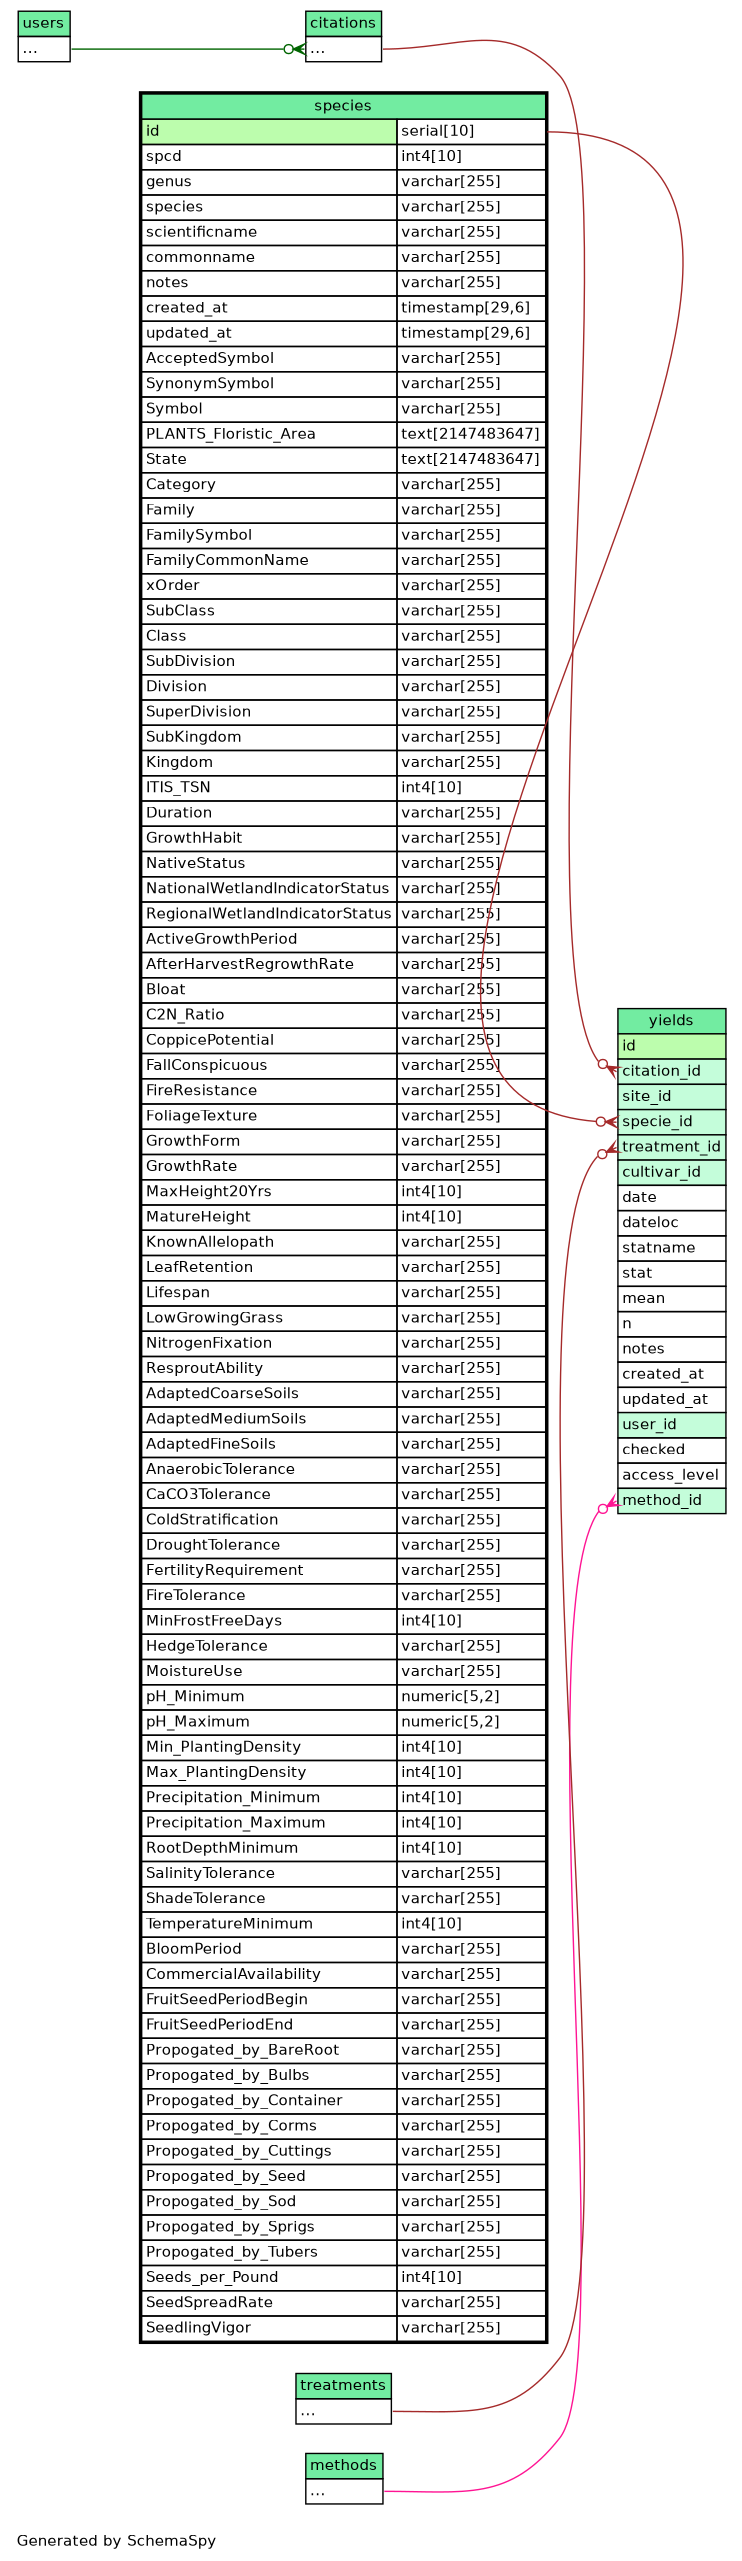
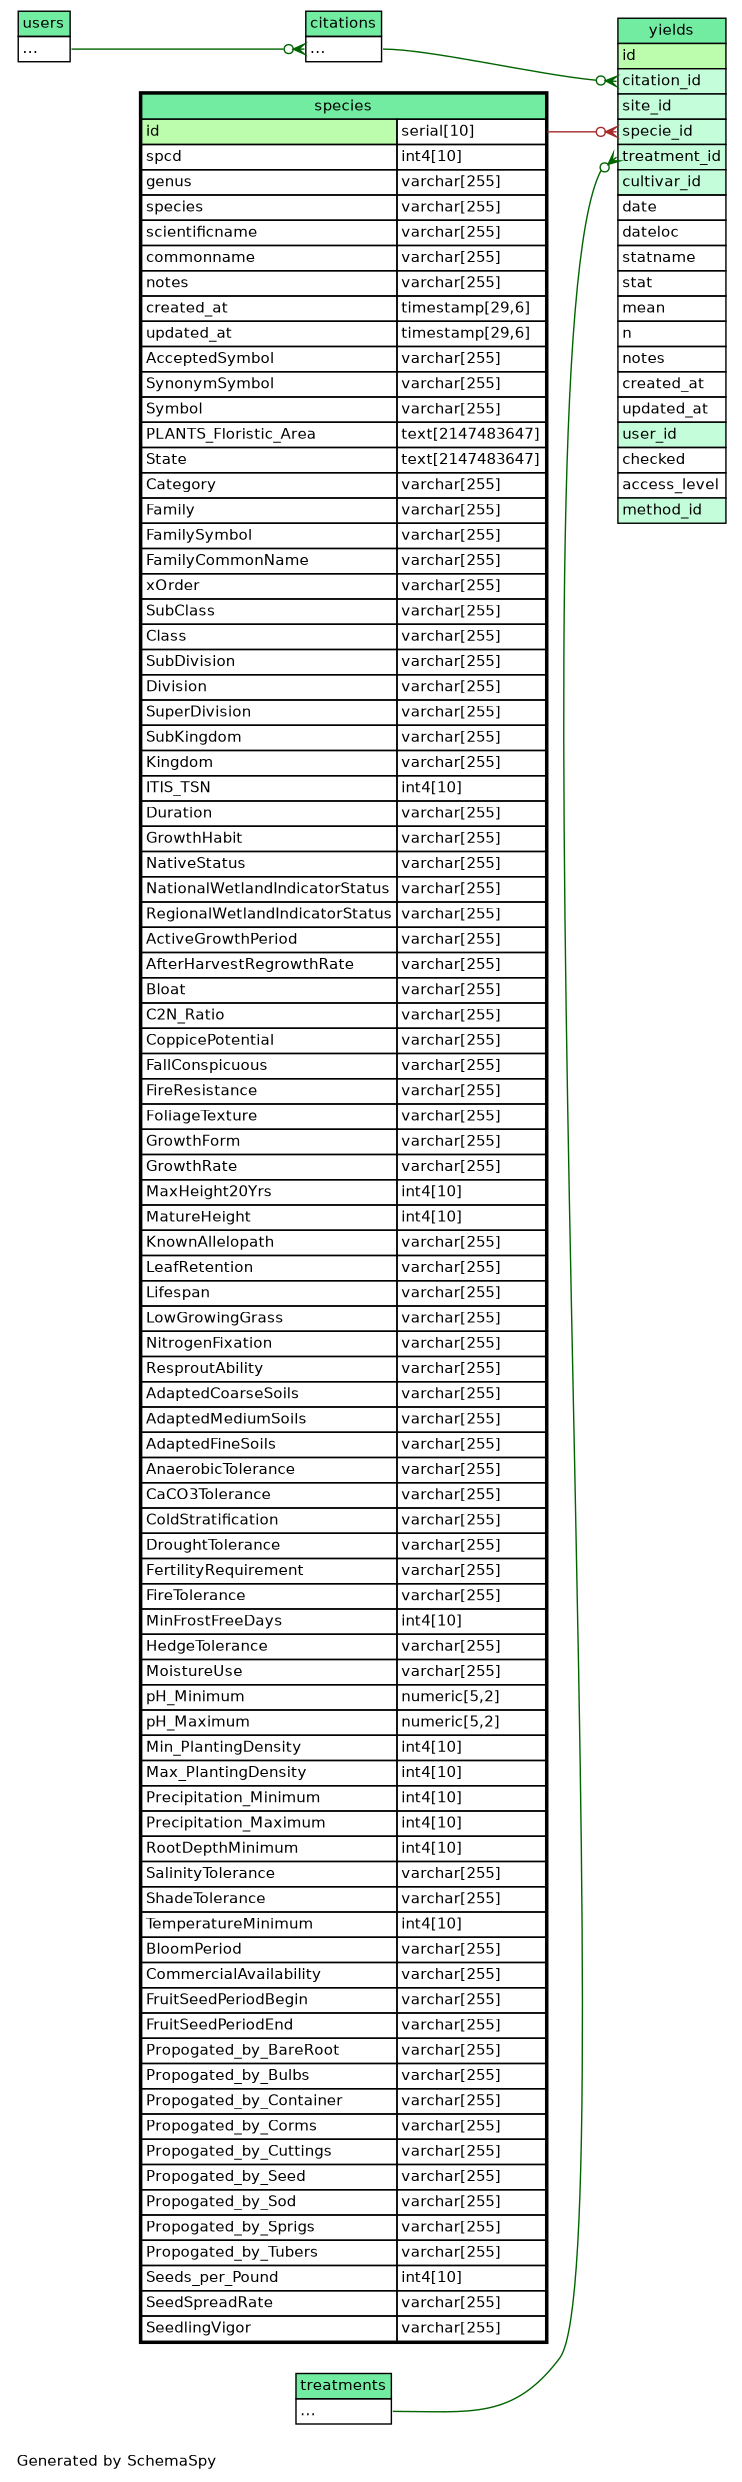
edge "citations" -> "yields": color brown -> darkgreen
edge "treatments" -> "yields": color brown -> darkgreen
node "methods": removed
